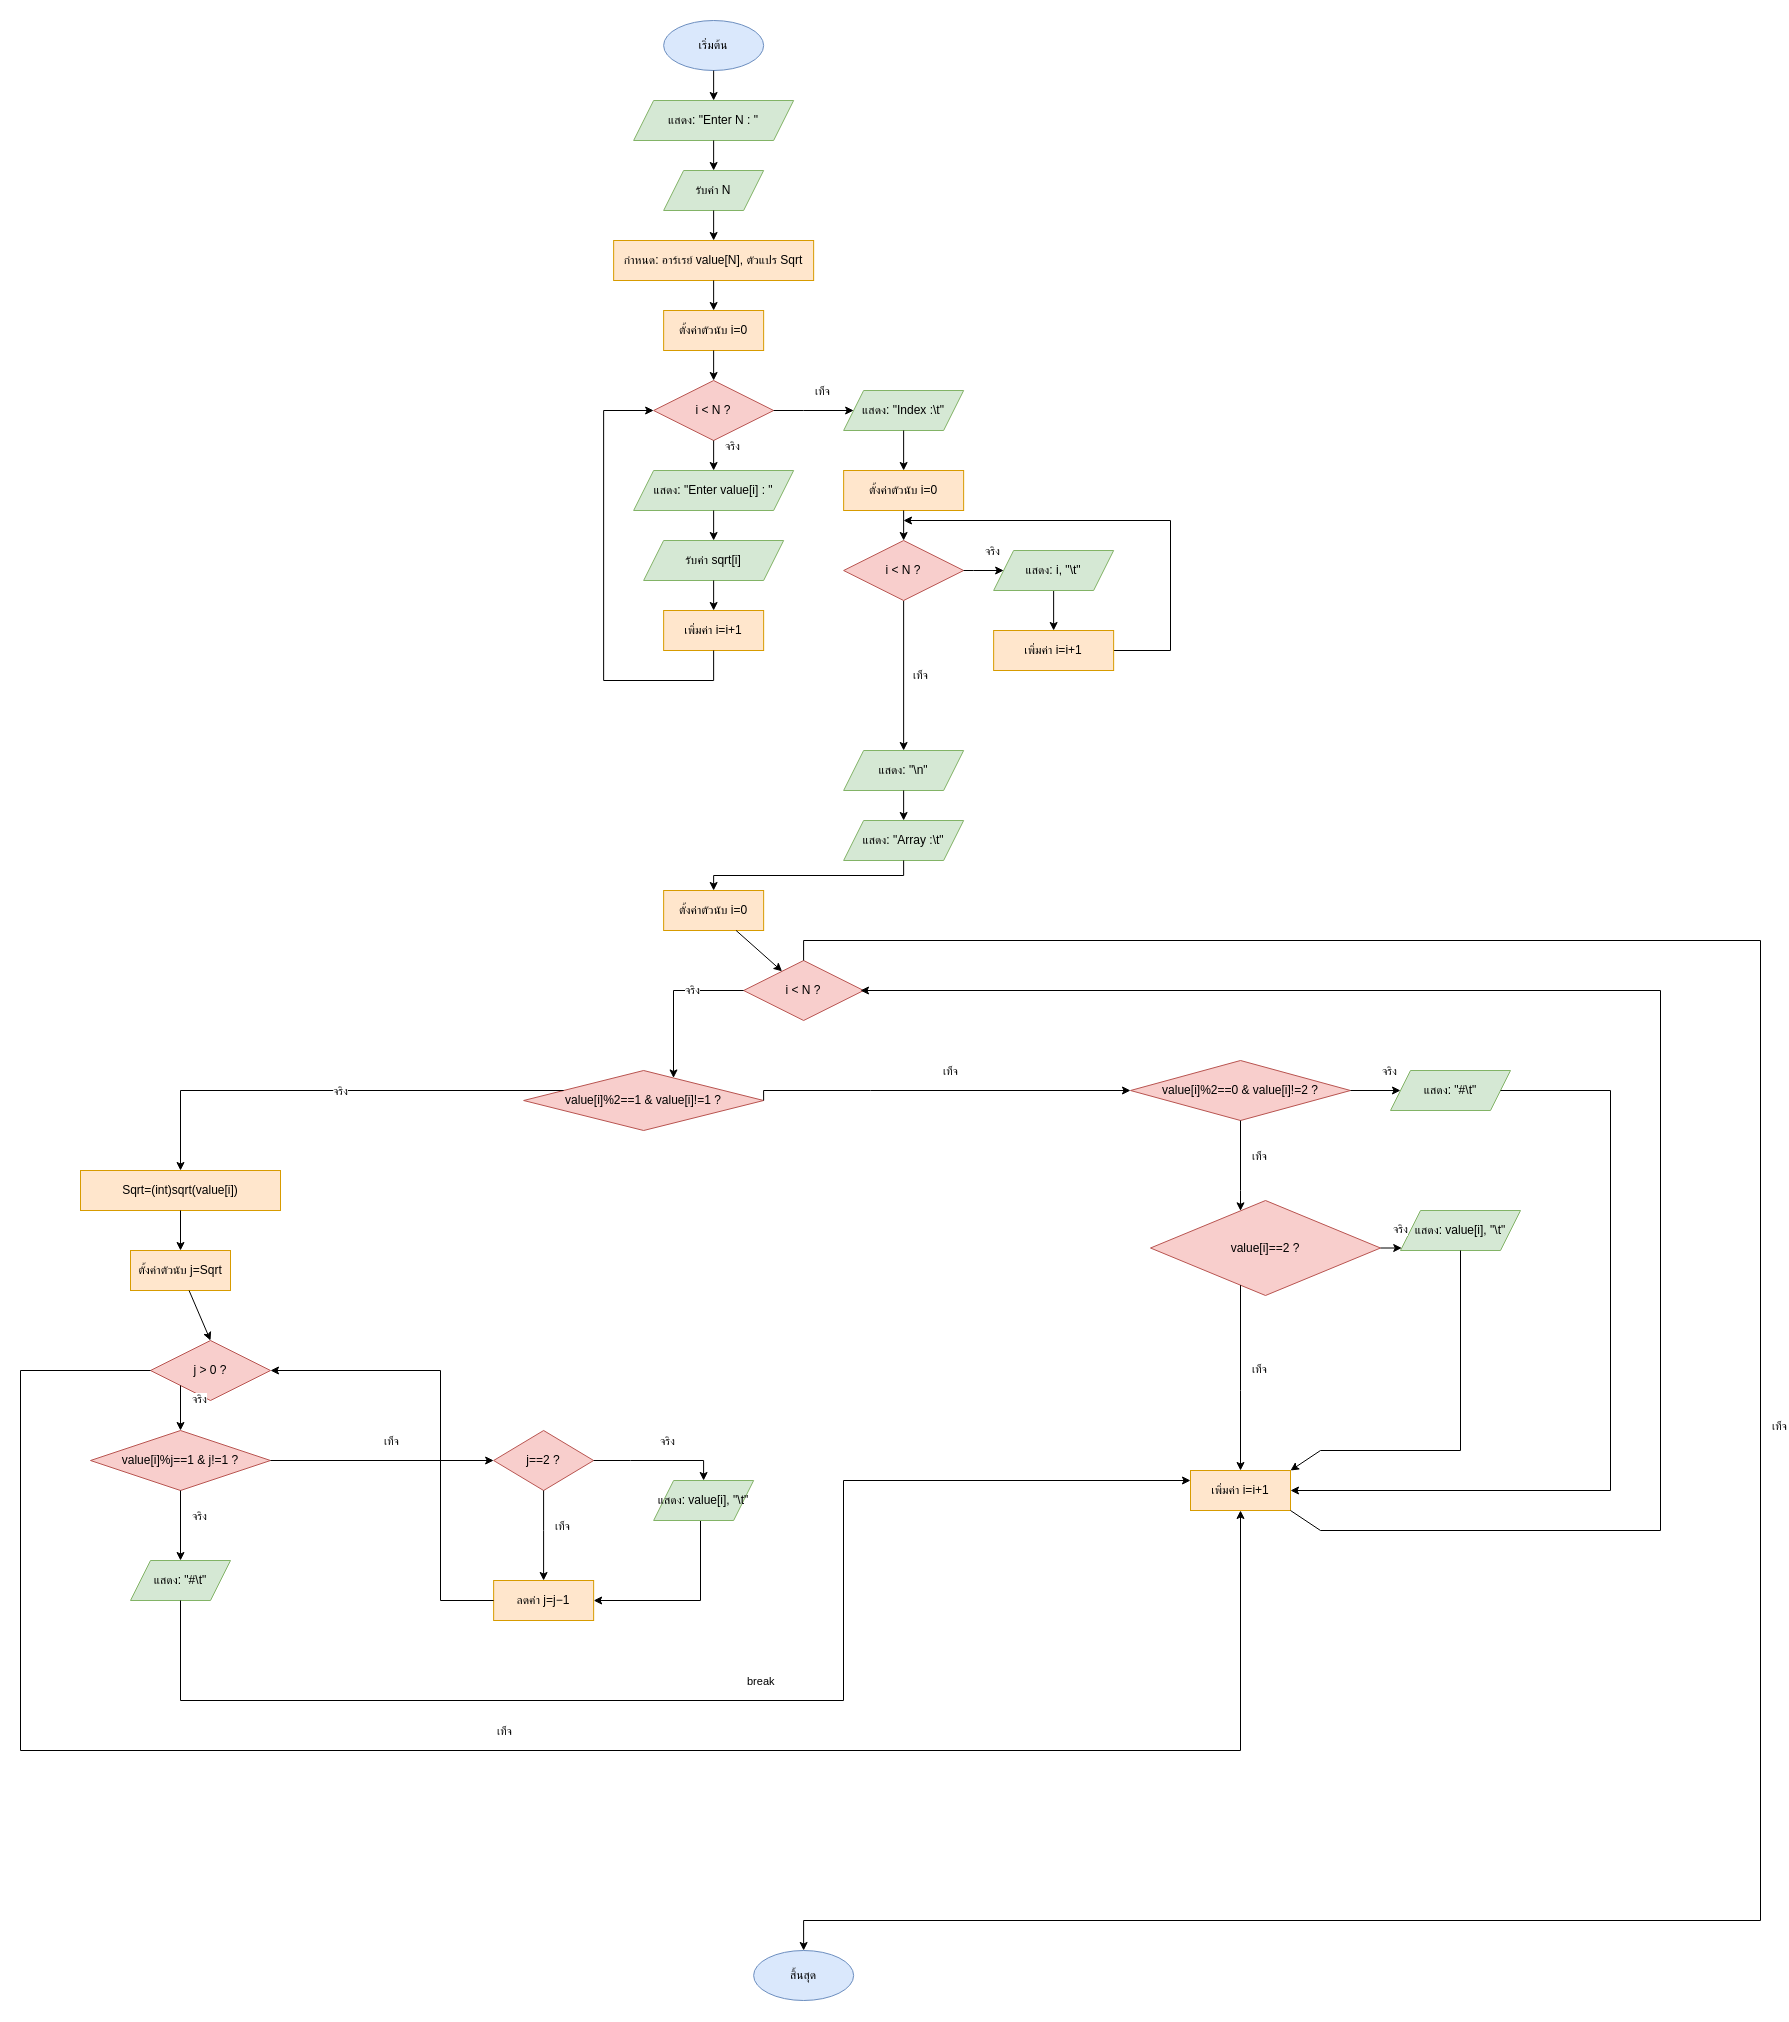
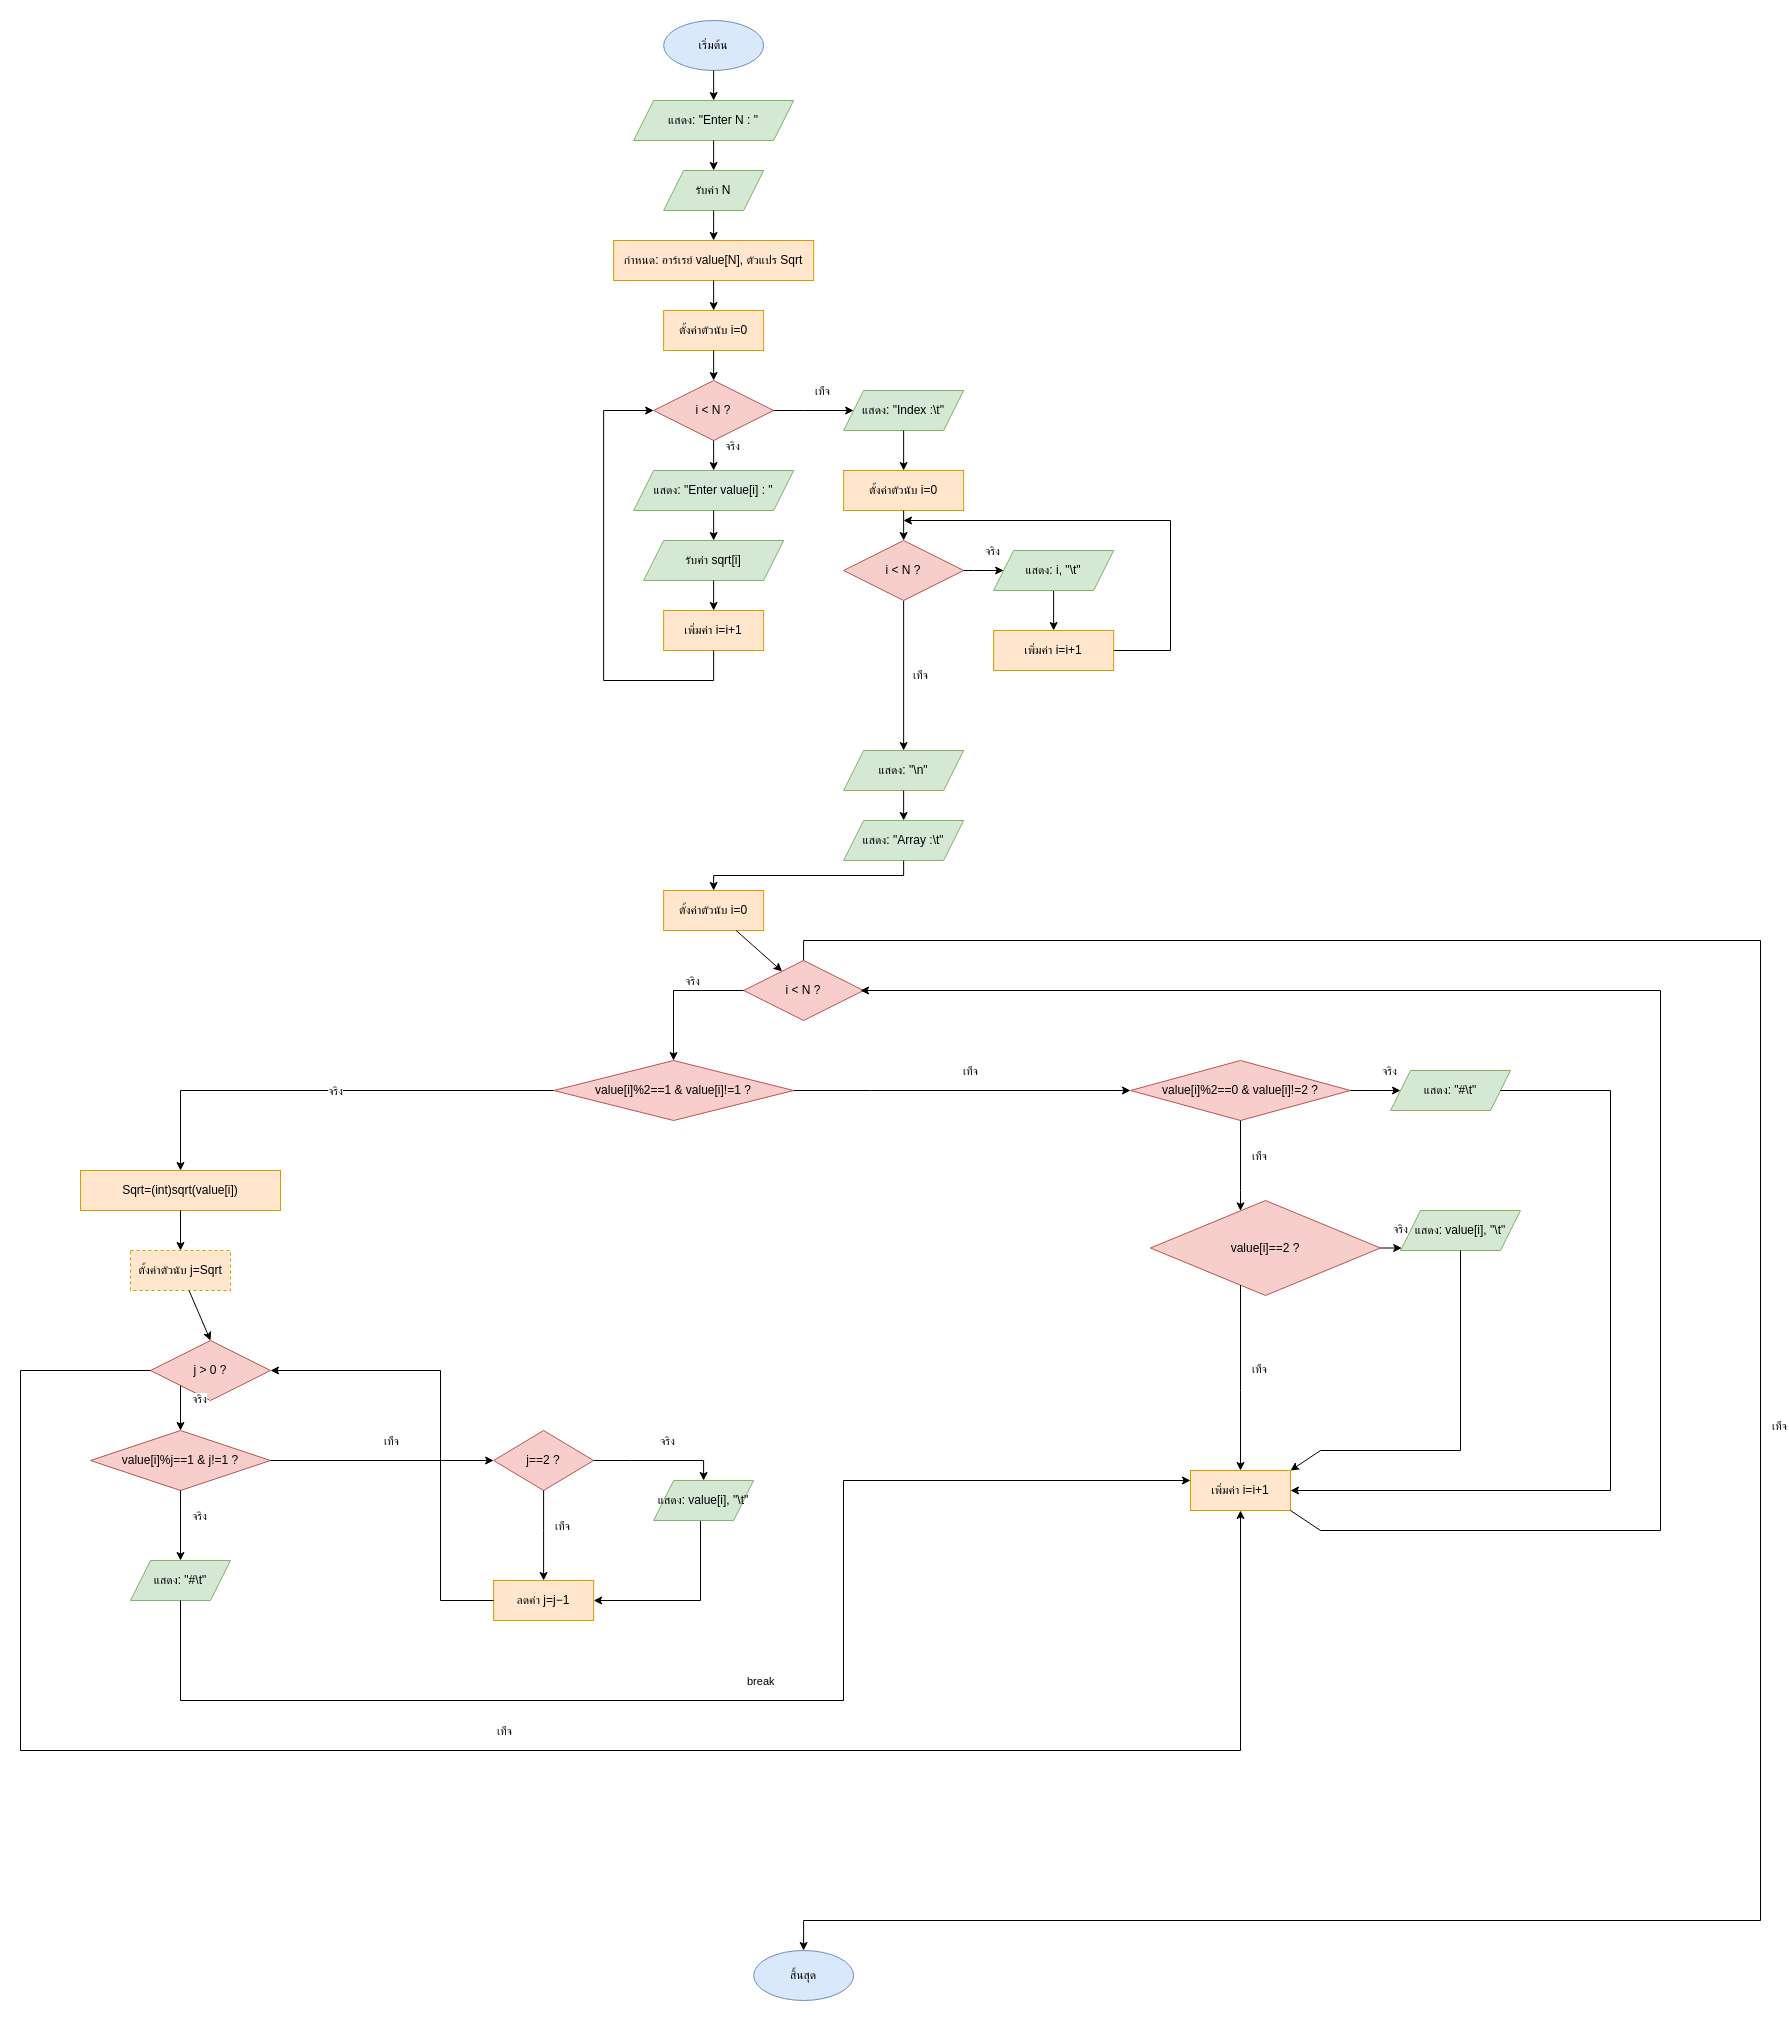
node "value[i]%2==1 & value[i]!=1 ?": moved (644, 1101) -> (674, 1091)
node "ตั้งค่าตัวนับ j=Sqrt": style solid -> dashed
